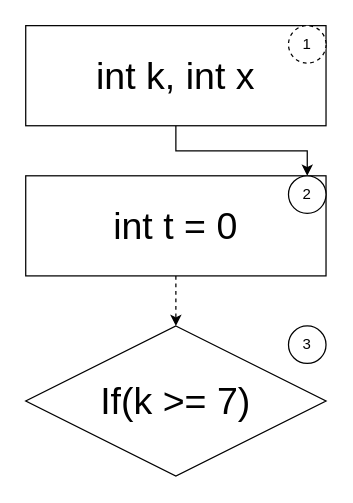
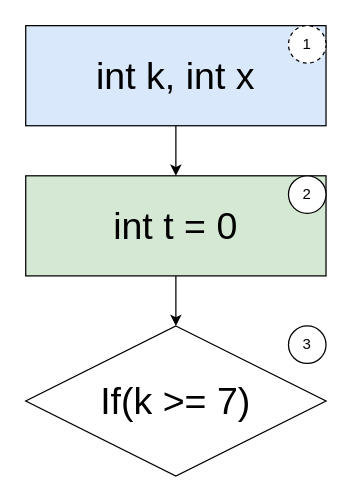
node "int k, int x": fillcolor #ffffff -> #dae8fc
edge "int k, int x" -> "2": now "int k, int x" -> "int t = 0"
node "int t = 0": fillcolor #ffffff -> #d5e8d4
edge "int t = 0" -> "If(k >= 7)": style dashed -> solid
